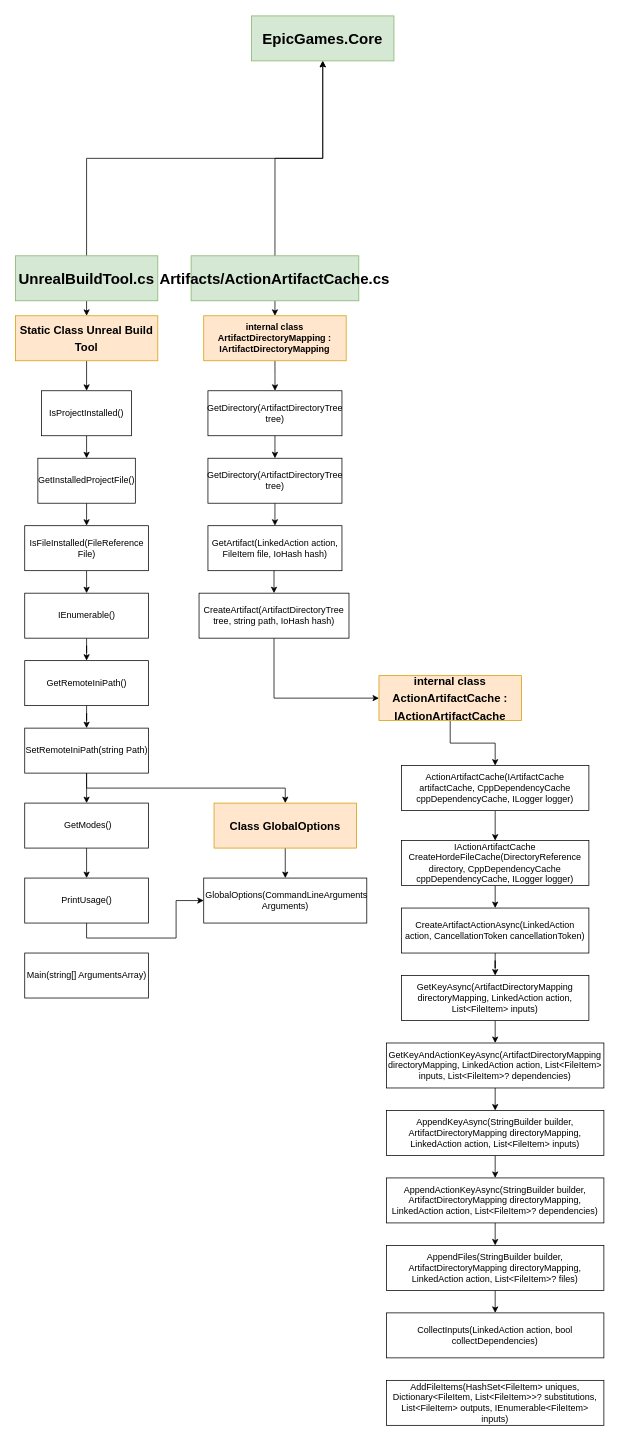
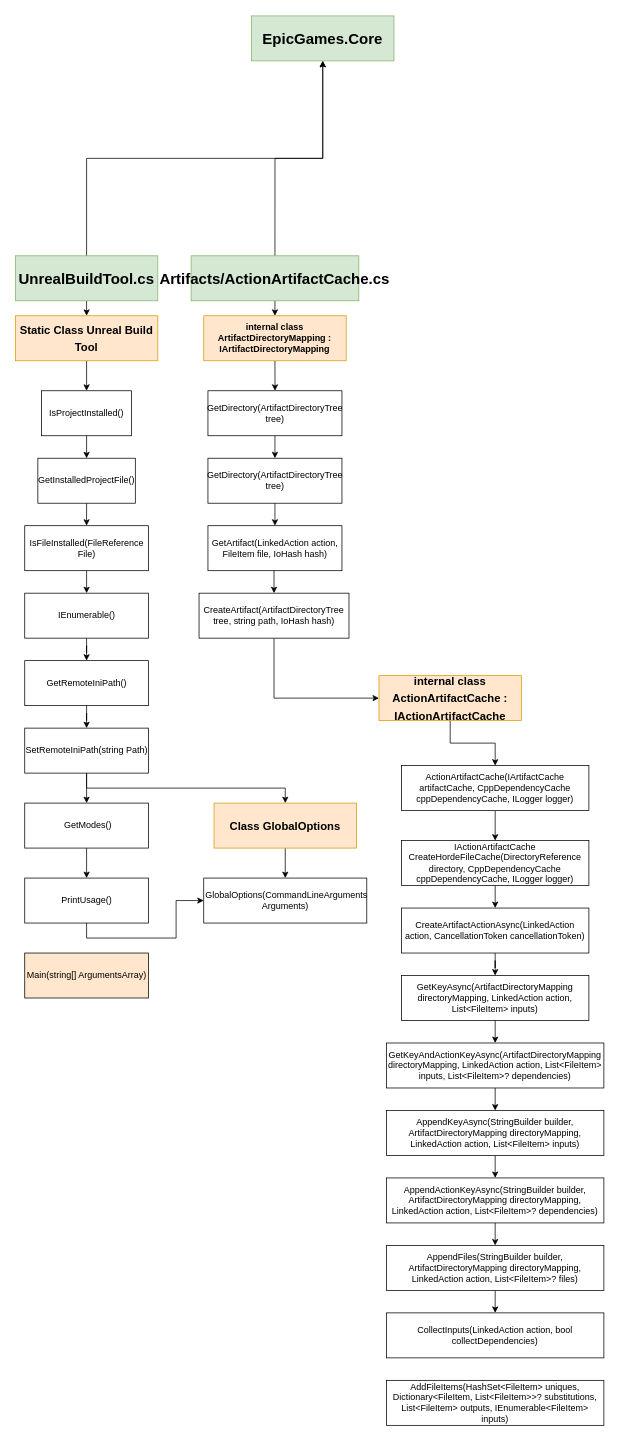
node "Main(string[] ArgumentsArray)": fillcolor #ffffff -> #ffe6cc
